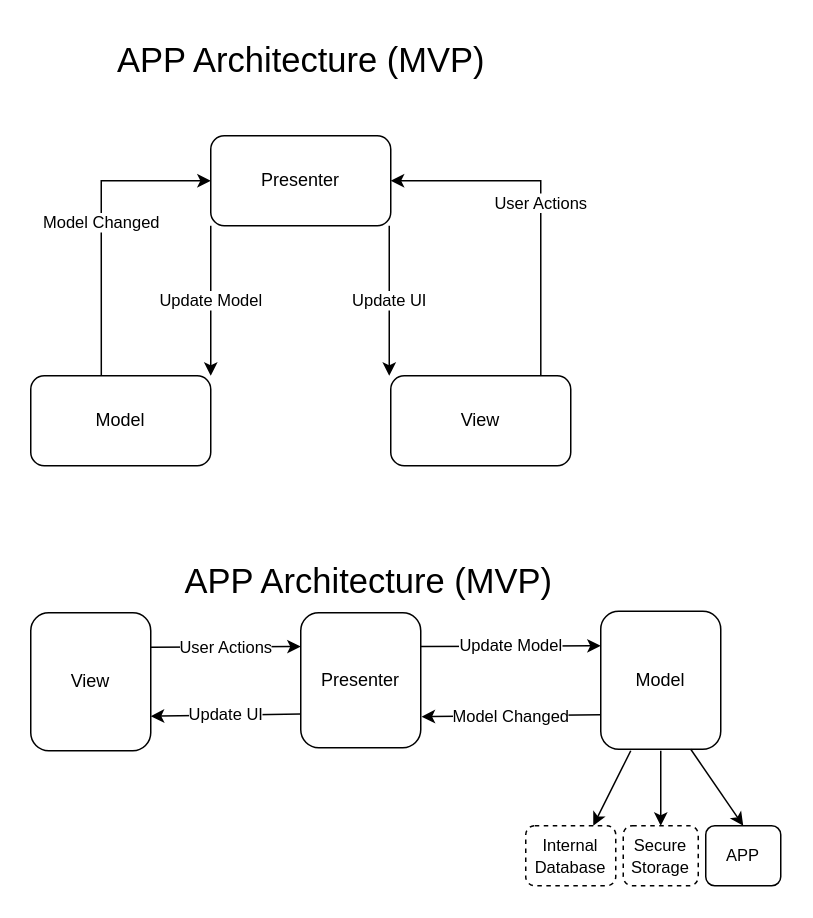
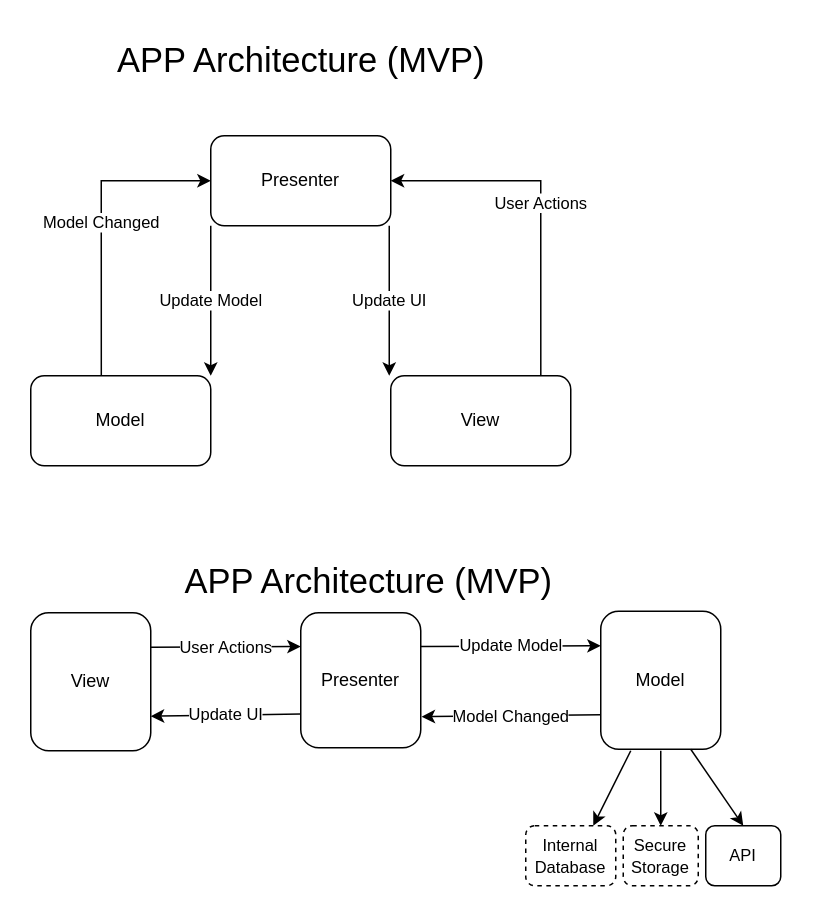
node "APP": label "APP" -> "API"
